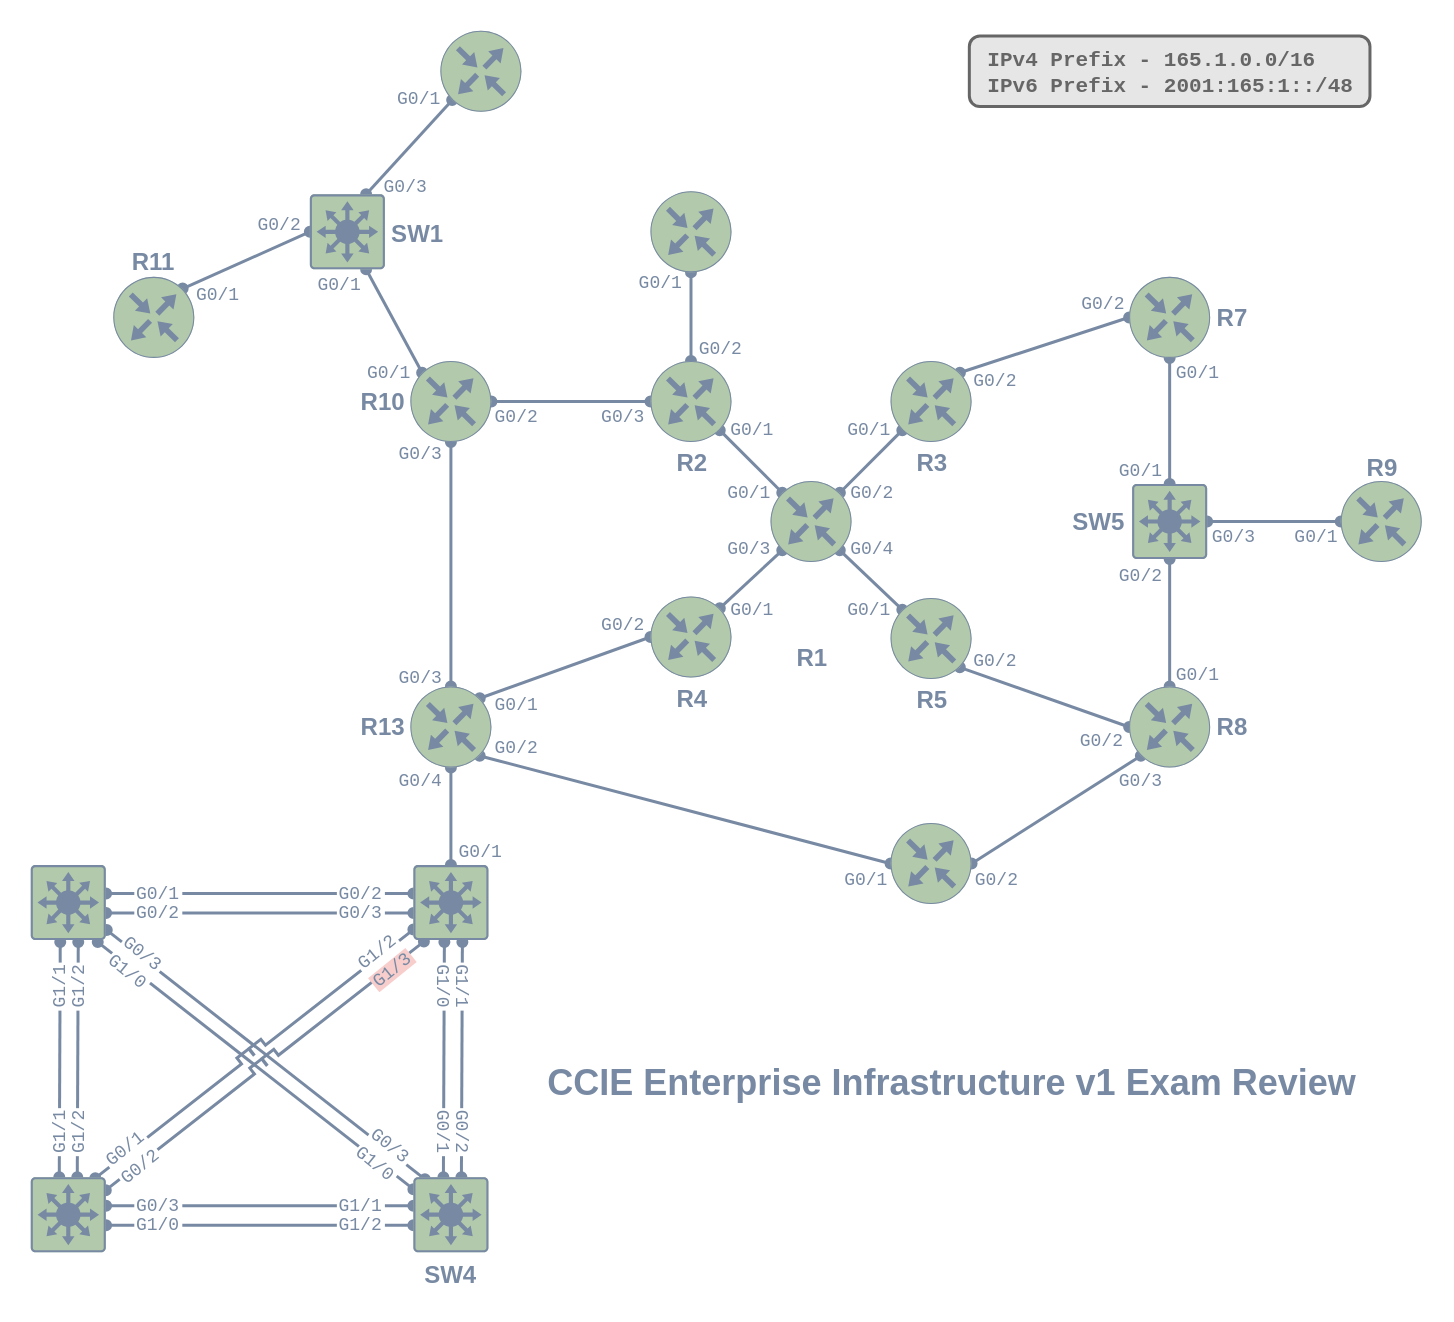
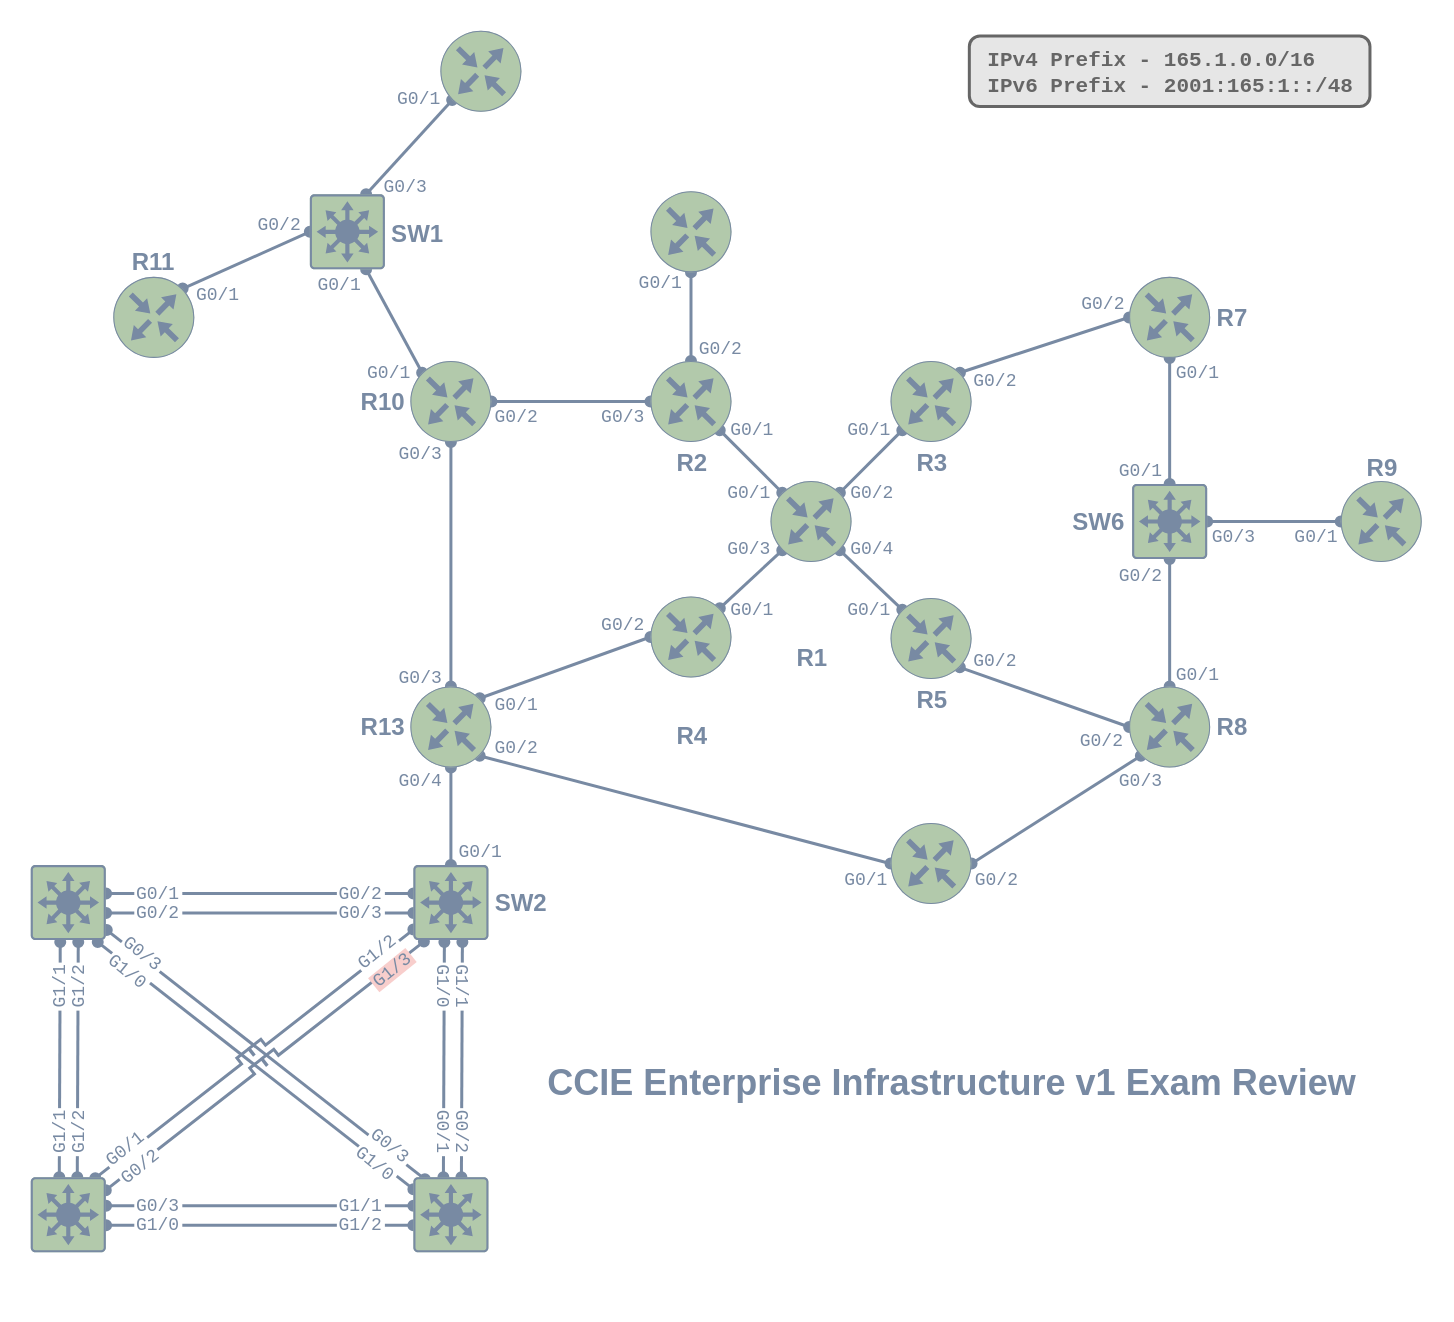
node "SW5": label "SW5" -> "SW6"
node "R4": moved (692, 698) -> (692, 736)
node "SW2": added
node "SW4": removed
